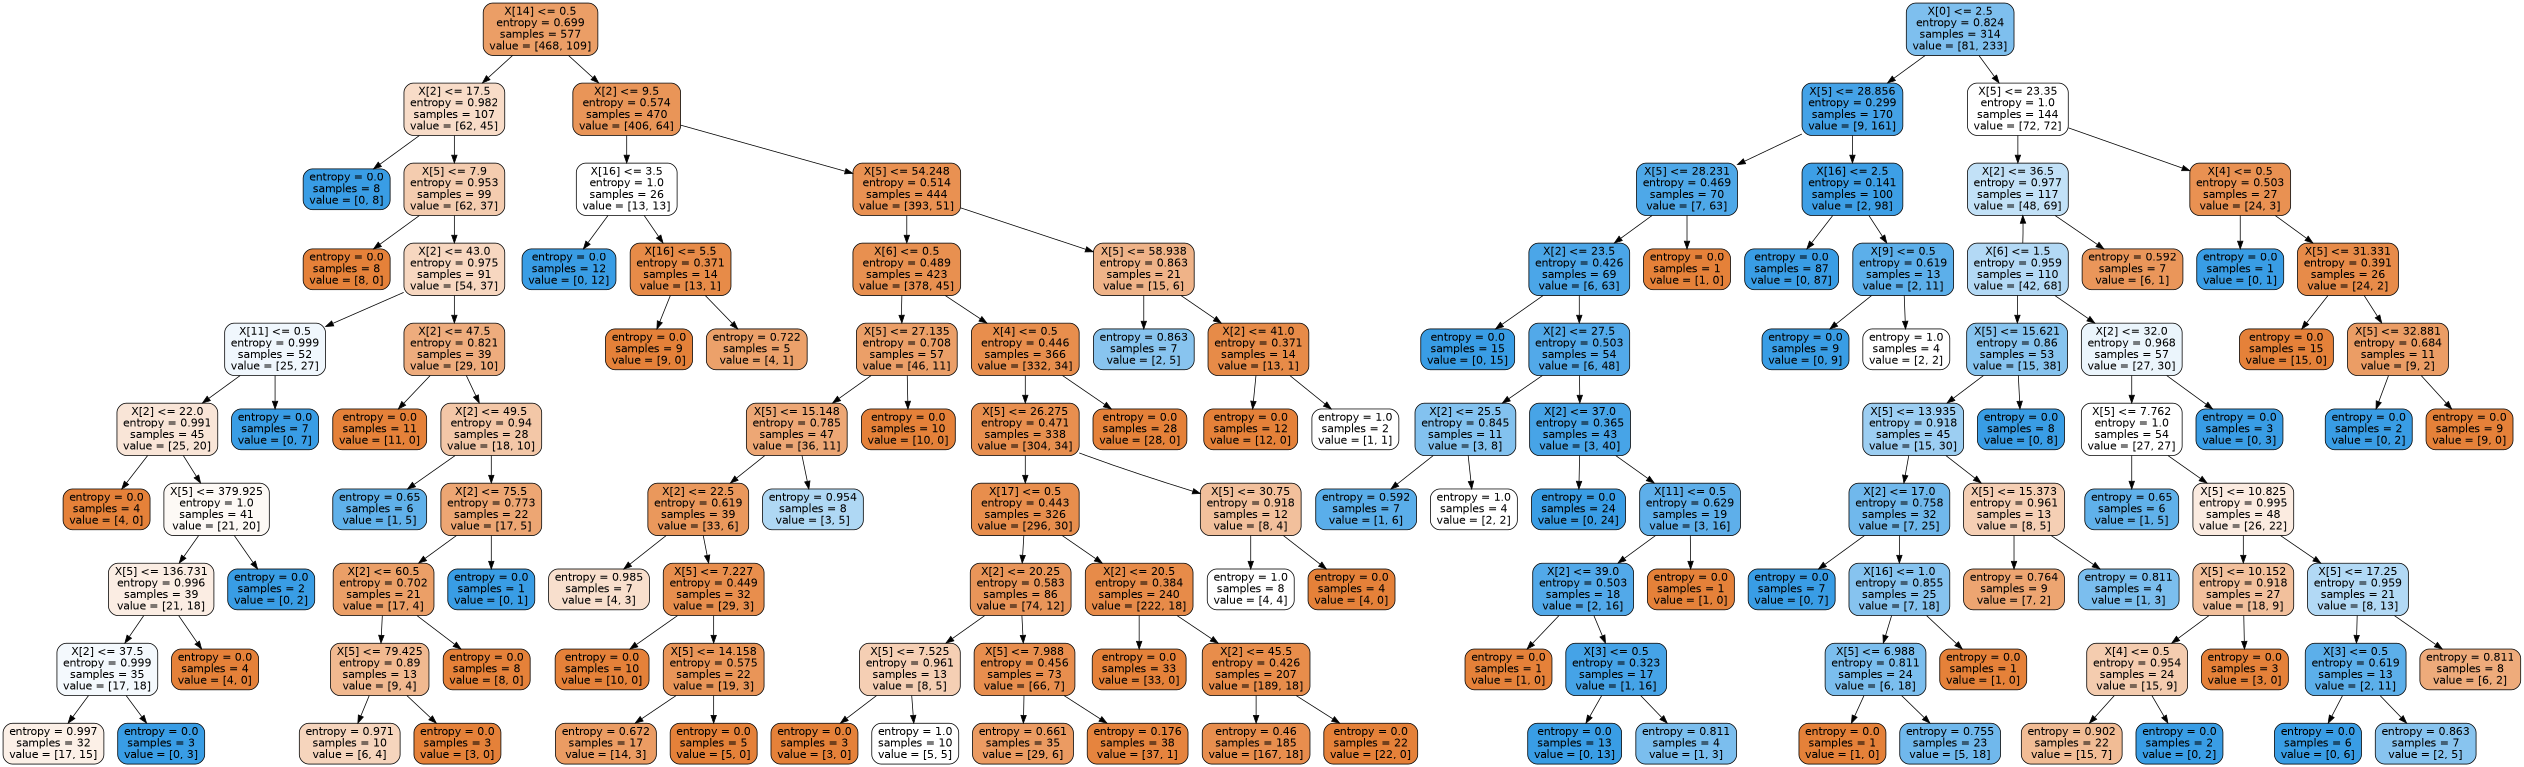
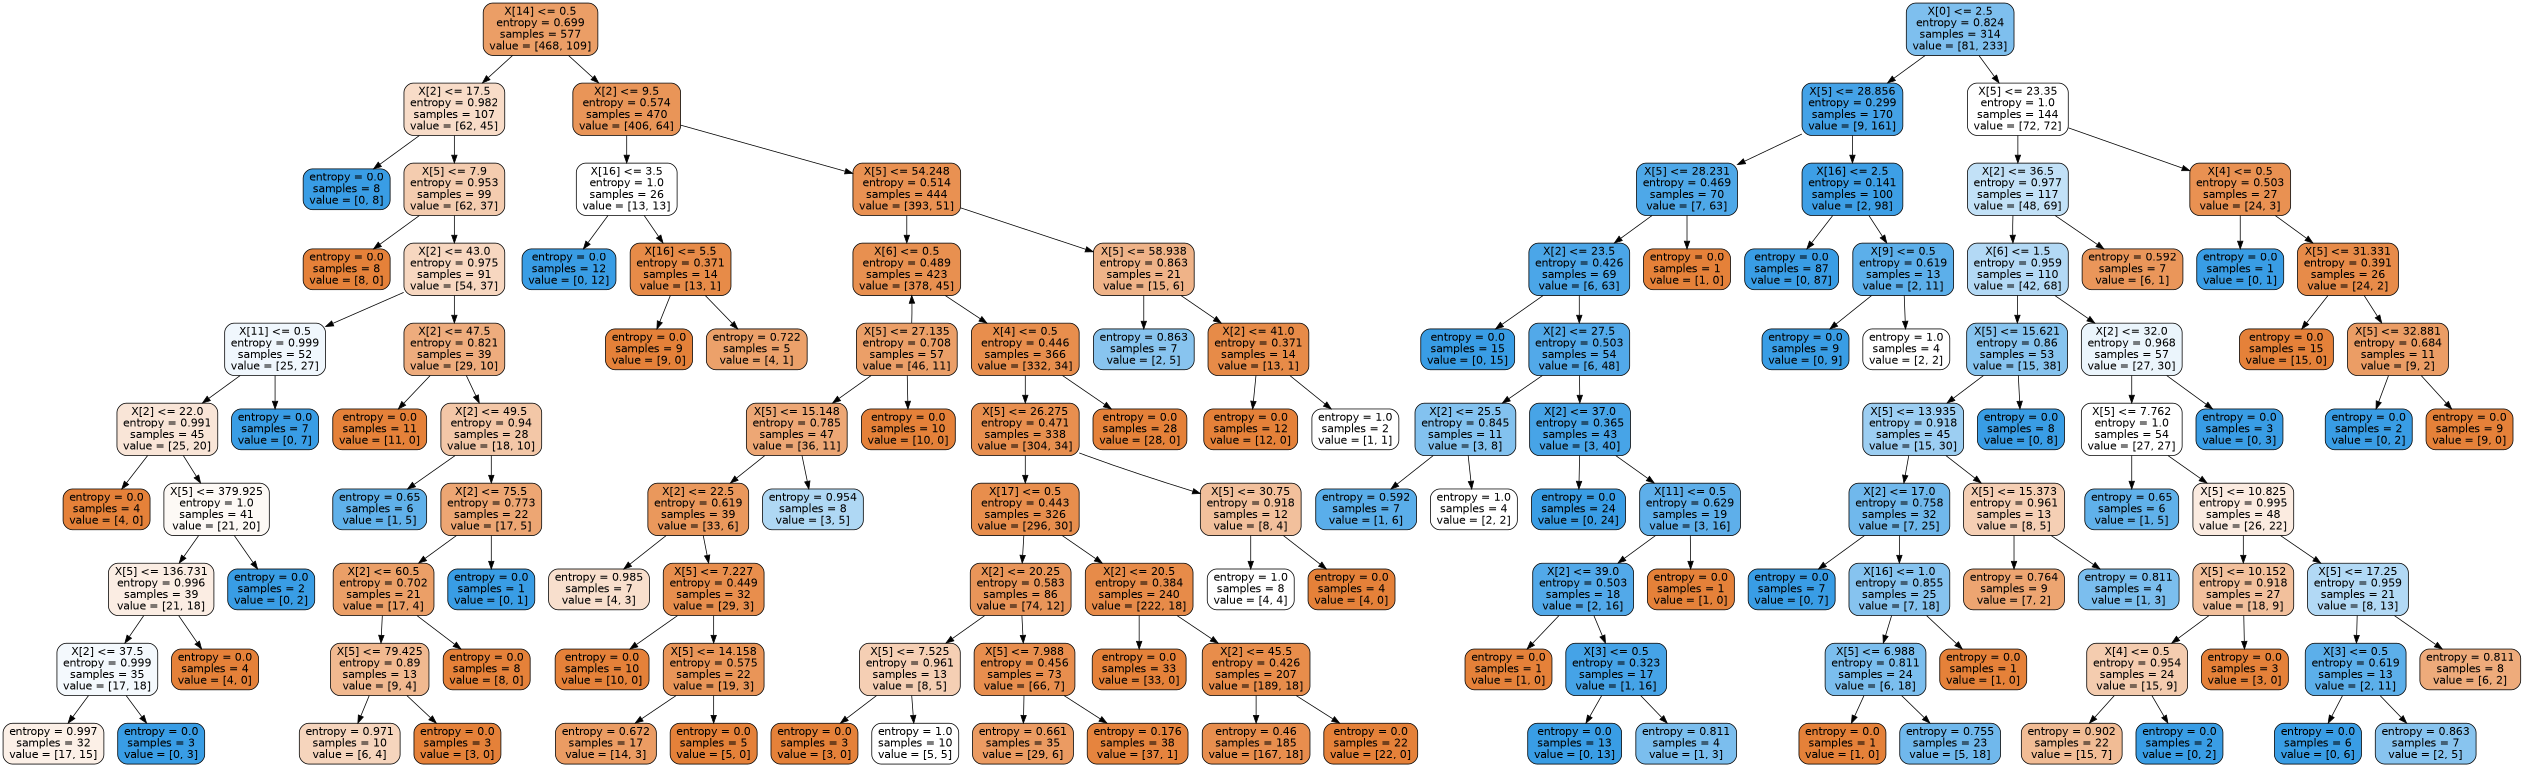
edge "X[6] <= 1.5 entropy = 0.959 samples = 110 value = [42, 68]" -> "X[2] <= 36.5 entropy = 0.977 samples = 117 value = [48, 69]": reversed
edge "X[6] <= 0.5 entropy = 0.489 samples = 423 value = [378, 45]" -> "X[5] <= 27.135 entropy = 0.708 samples = 57 value = [46, 11]": reversed
